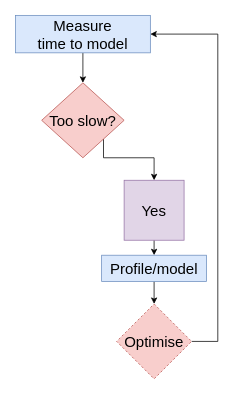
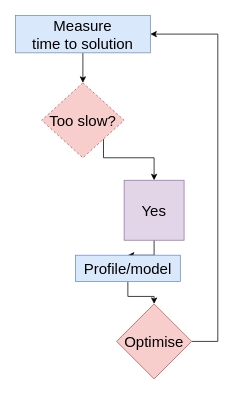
node "Measure time to model": label "Measure time to model" -> "Measure time to solution"
node "Too slow?": style solid -> dashed
node "Profile/model": moved (154, 269) -> (128, 269)
node "Optimise": style dashed -> solid
